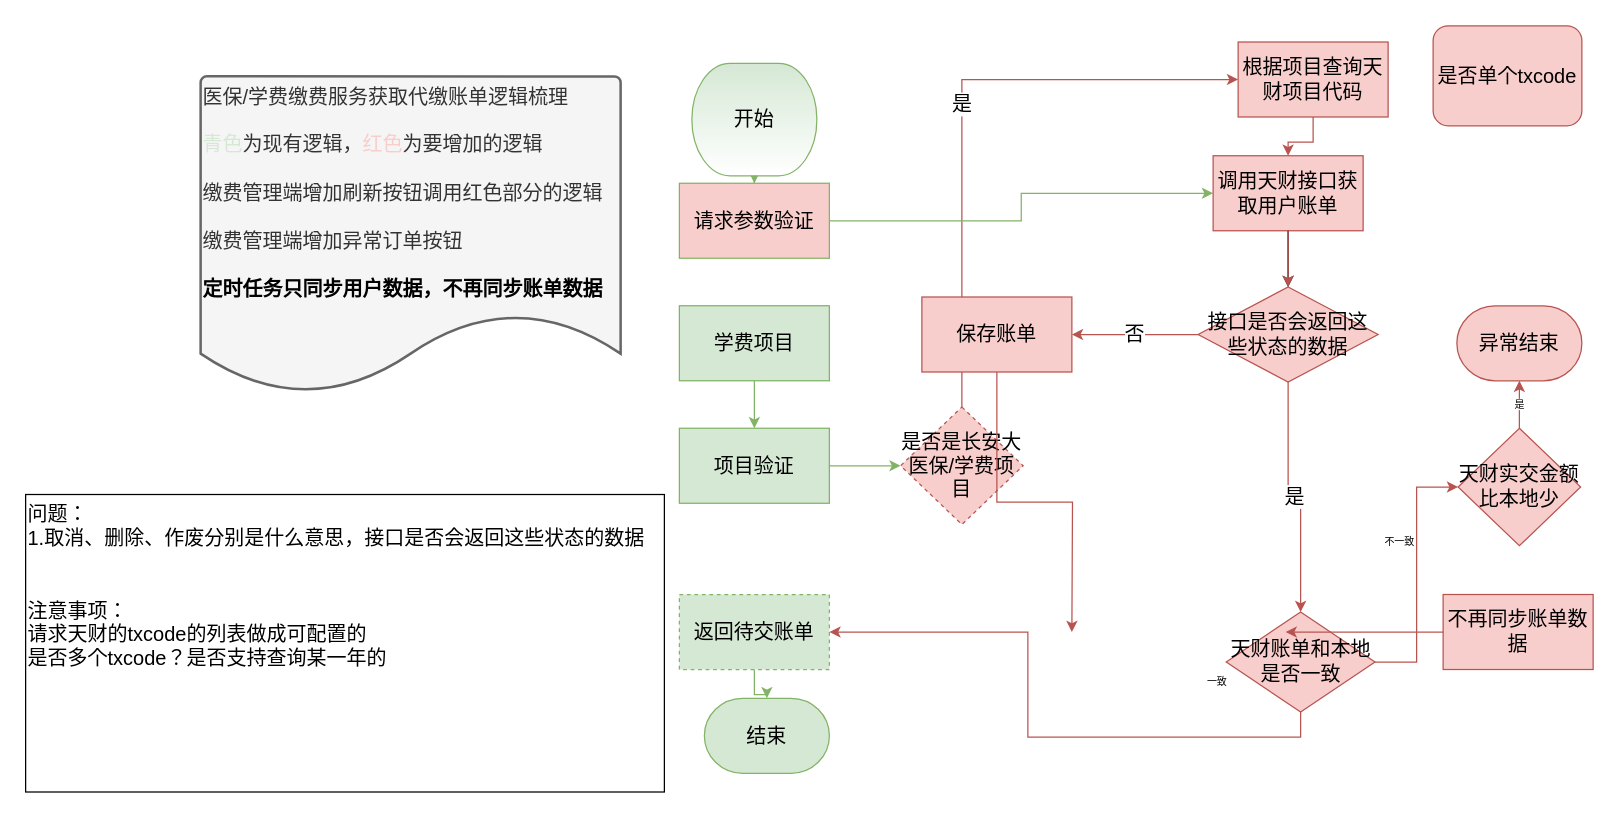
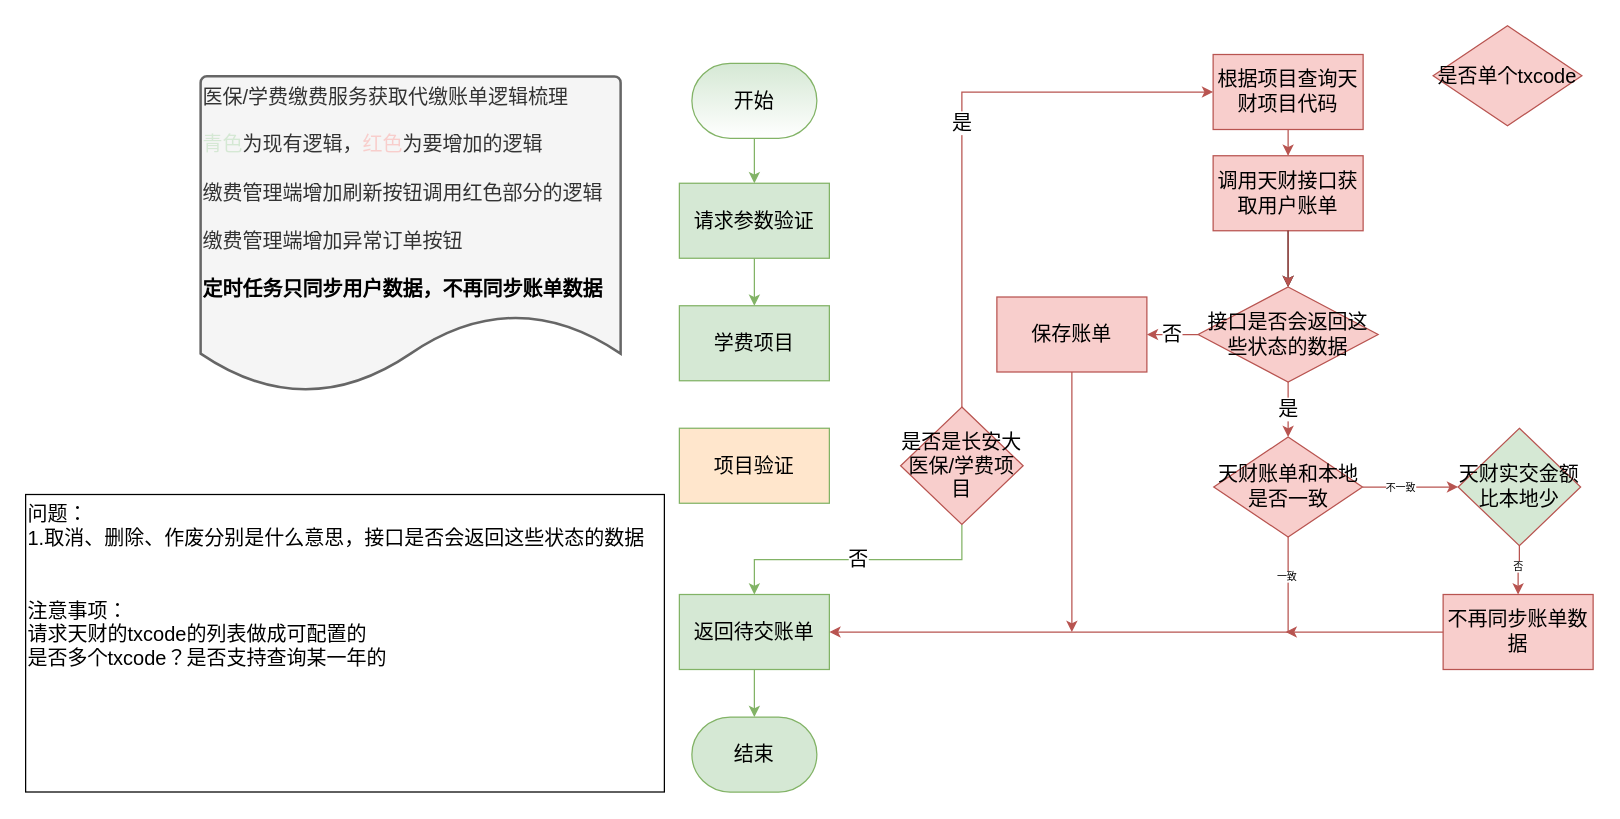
node "是否单个txcode": shape rounded rectangle -> diamond
node "根据项目查询天财项目代码": moved (1313, 79) -> (1288, 92)
node "开始": size 125x113 -> 125x75
edge "请求参数验证" -> "调用天财接口获取用户账单": now "请求参数验证" -> "学费项目"
node "请求参数验证": fillcolor #f8cecc -> #d5e8d4
node "保存账单": moved (997, 334) -> (1072, 334)
node "异常结束": removed
edge "学费项目" -> "项目验证": removed
edge "天财实交金额比本地少" -> "异常结束": removed, label "是"
node "项目验证": fillcolor #d5e8d4 -> #ffe6cc
edge "项目验证" -> "是否是长安大医保/学费项目": removed
node "是否是长安大医保/学费项目": style dashed -> solid
node "天财实交金额比本地少": fillcolor #f8cecc -> #d5e8d4
edge "是否是长安大医保/学费项目" -> "返回待交账单": added, label "否"
edge "天财实交金额比本地少" -> "不再同步账单数据": added, label "否"
node "返回待交账单": style dashed -> solid
node "天财账单和本地是否一致": moved (1301, 662) -> (1288, 487)
node "结束": moved (767, 736) -> (754, 754)
